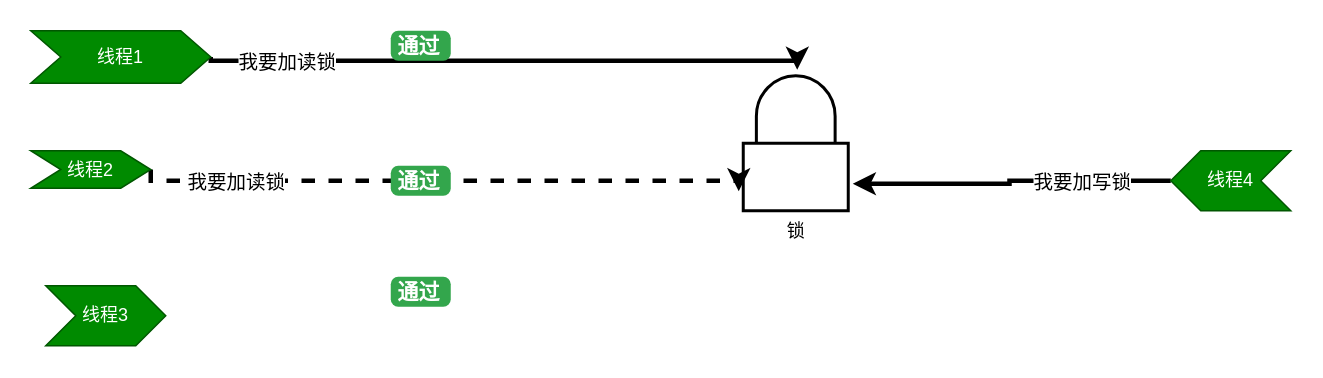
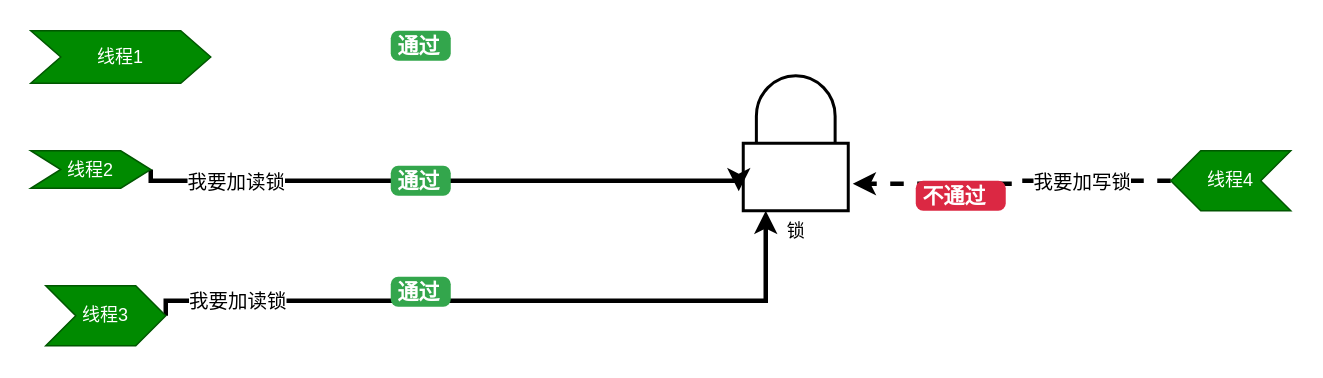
edge "线程1" -> "锁": removed, label "我要加读锁"
edge "线程2" -> "锁": style dashed -> solid
edge "线程4" -> "锁": style solid -> dashed
node "不通过": added
edge "线程3" -> "锁": added, label "我要加读锁"
